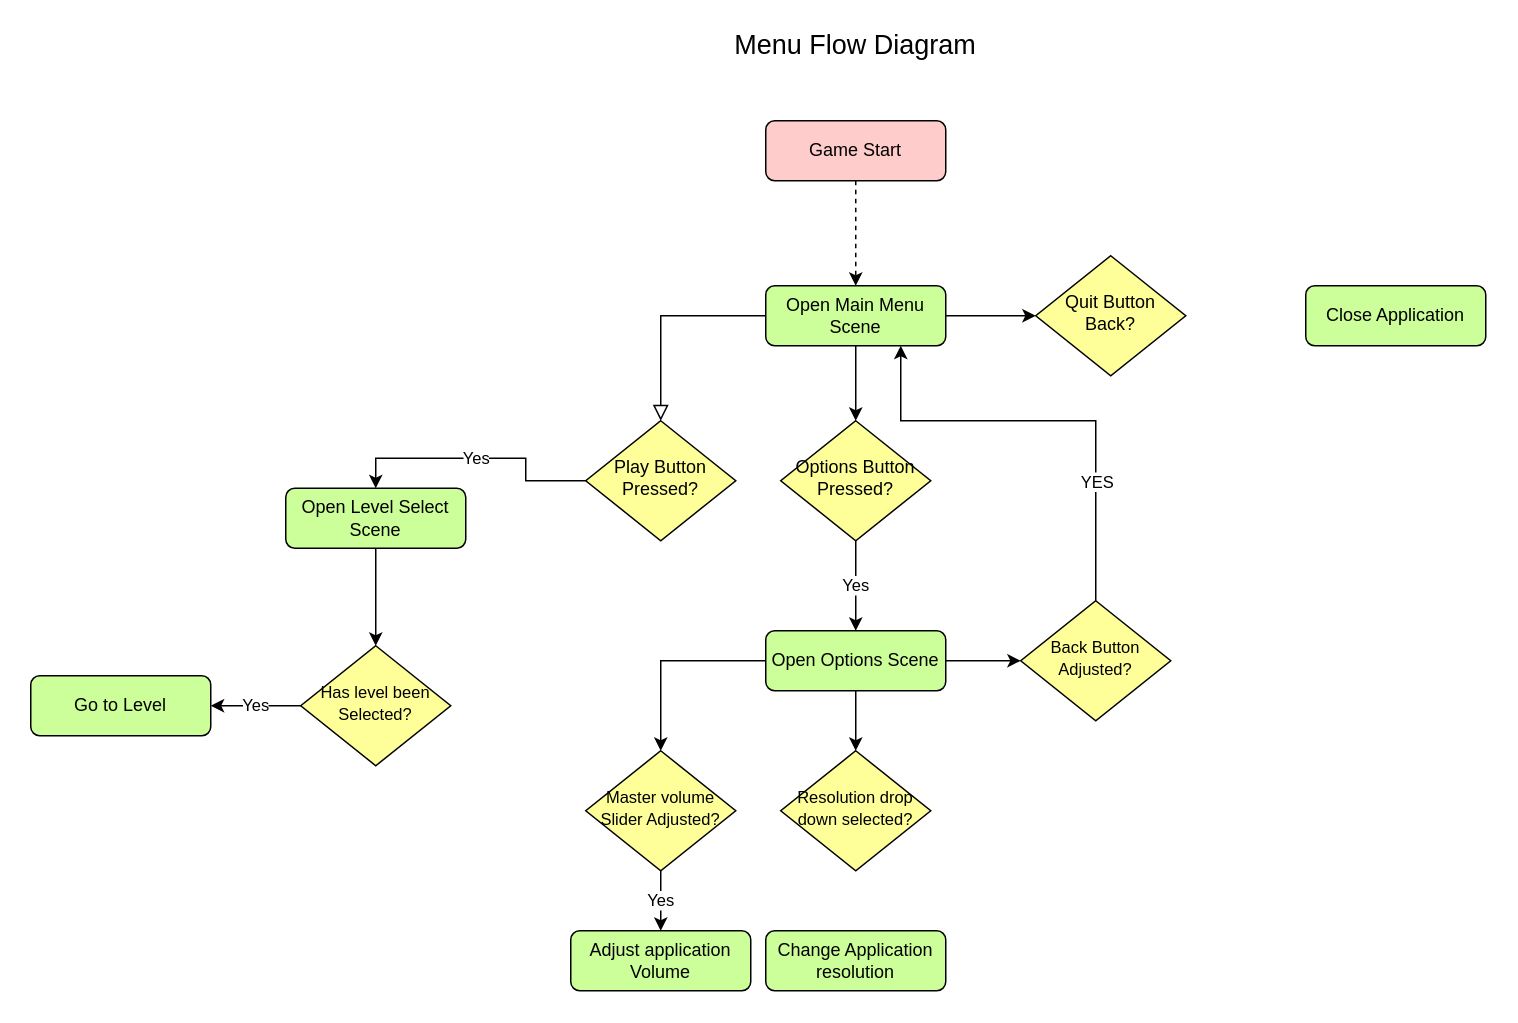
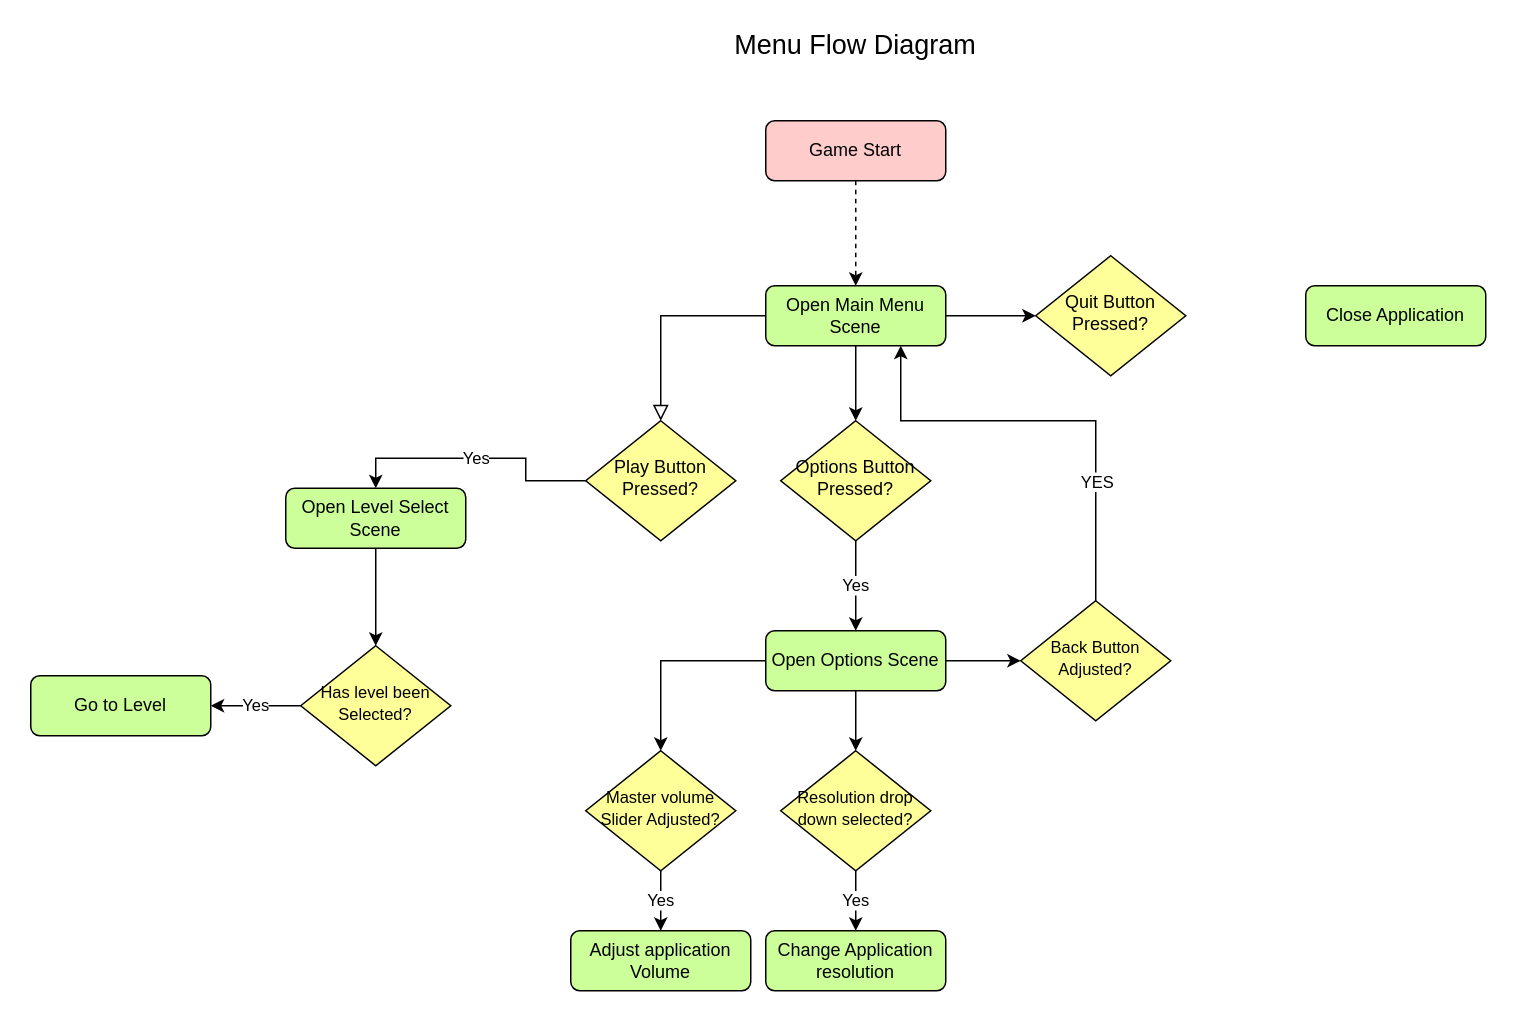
node "Quit Button Back?": label "Quit Button Back?" -> "Quit Button Pressed?"
edge "Resolution drop down selected?" -> "Change Application resolution": added, label "Yes"
